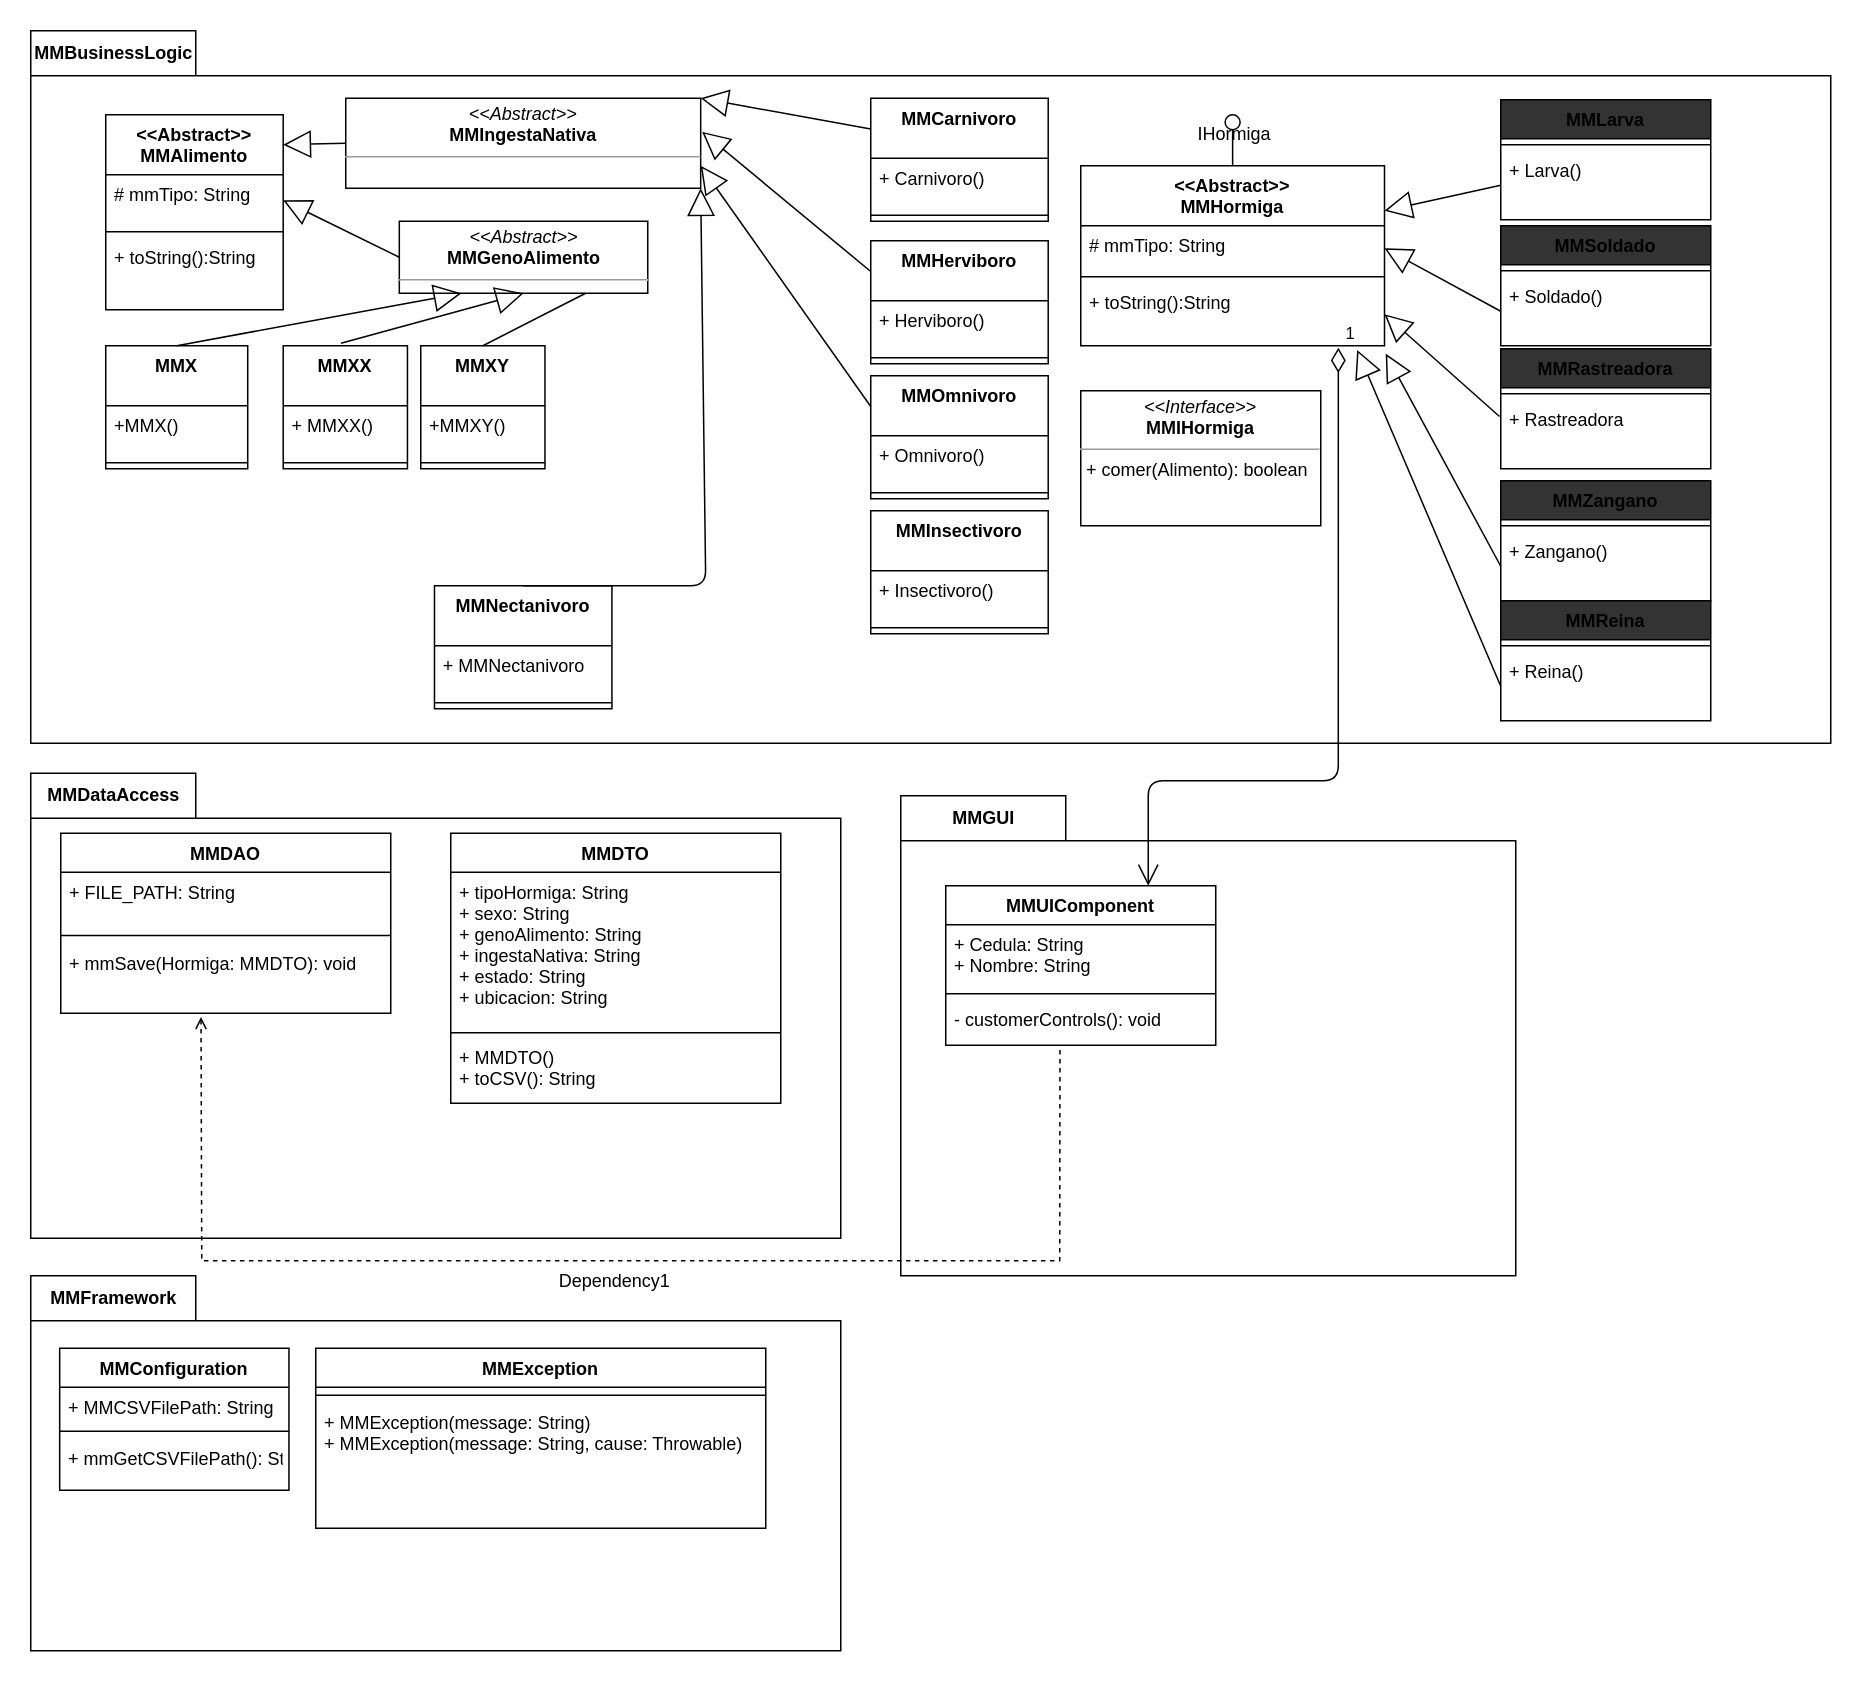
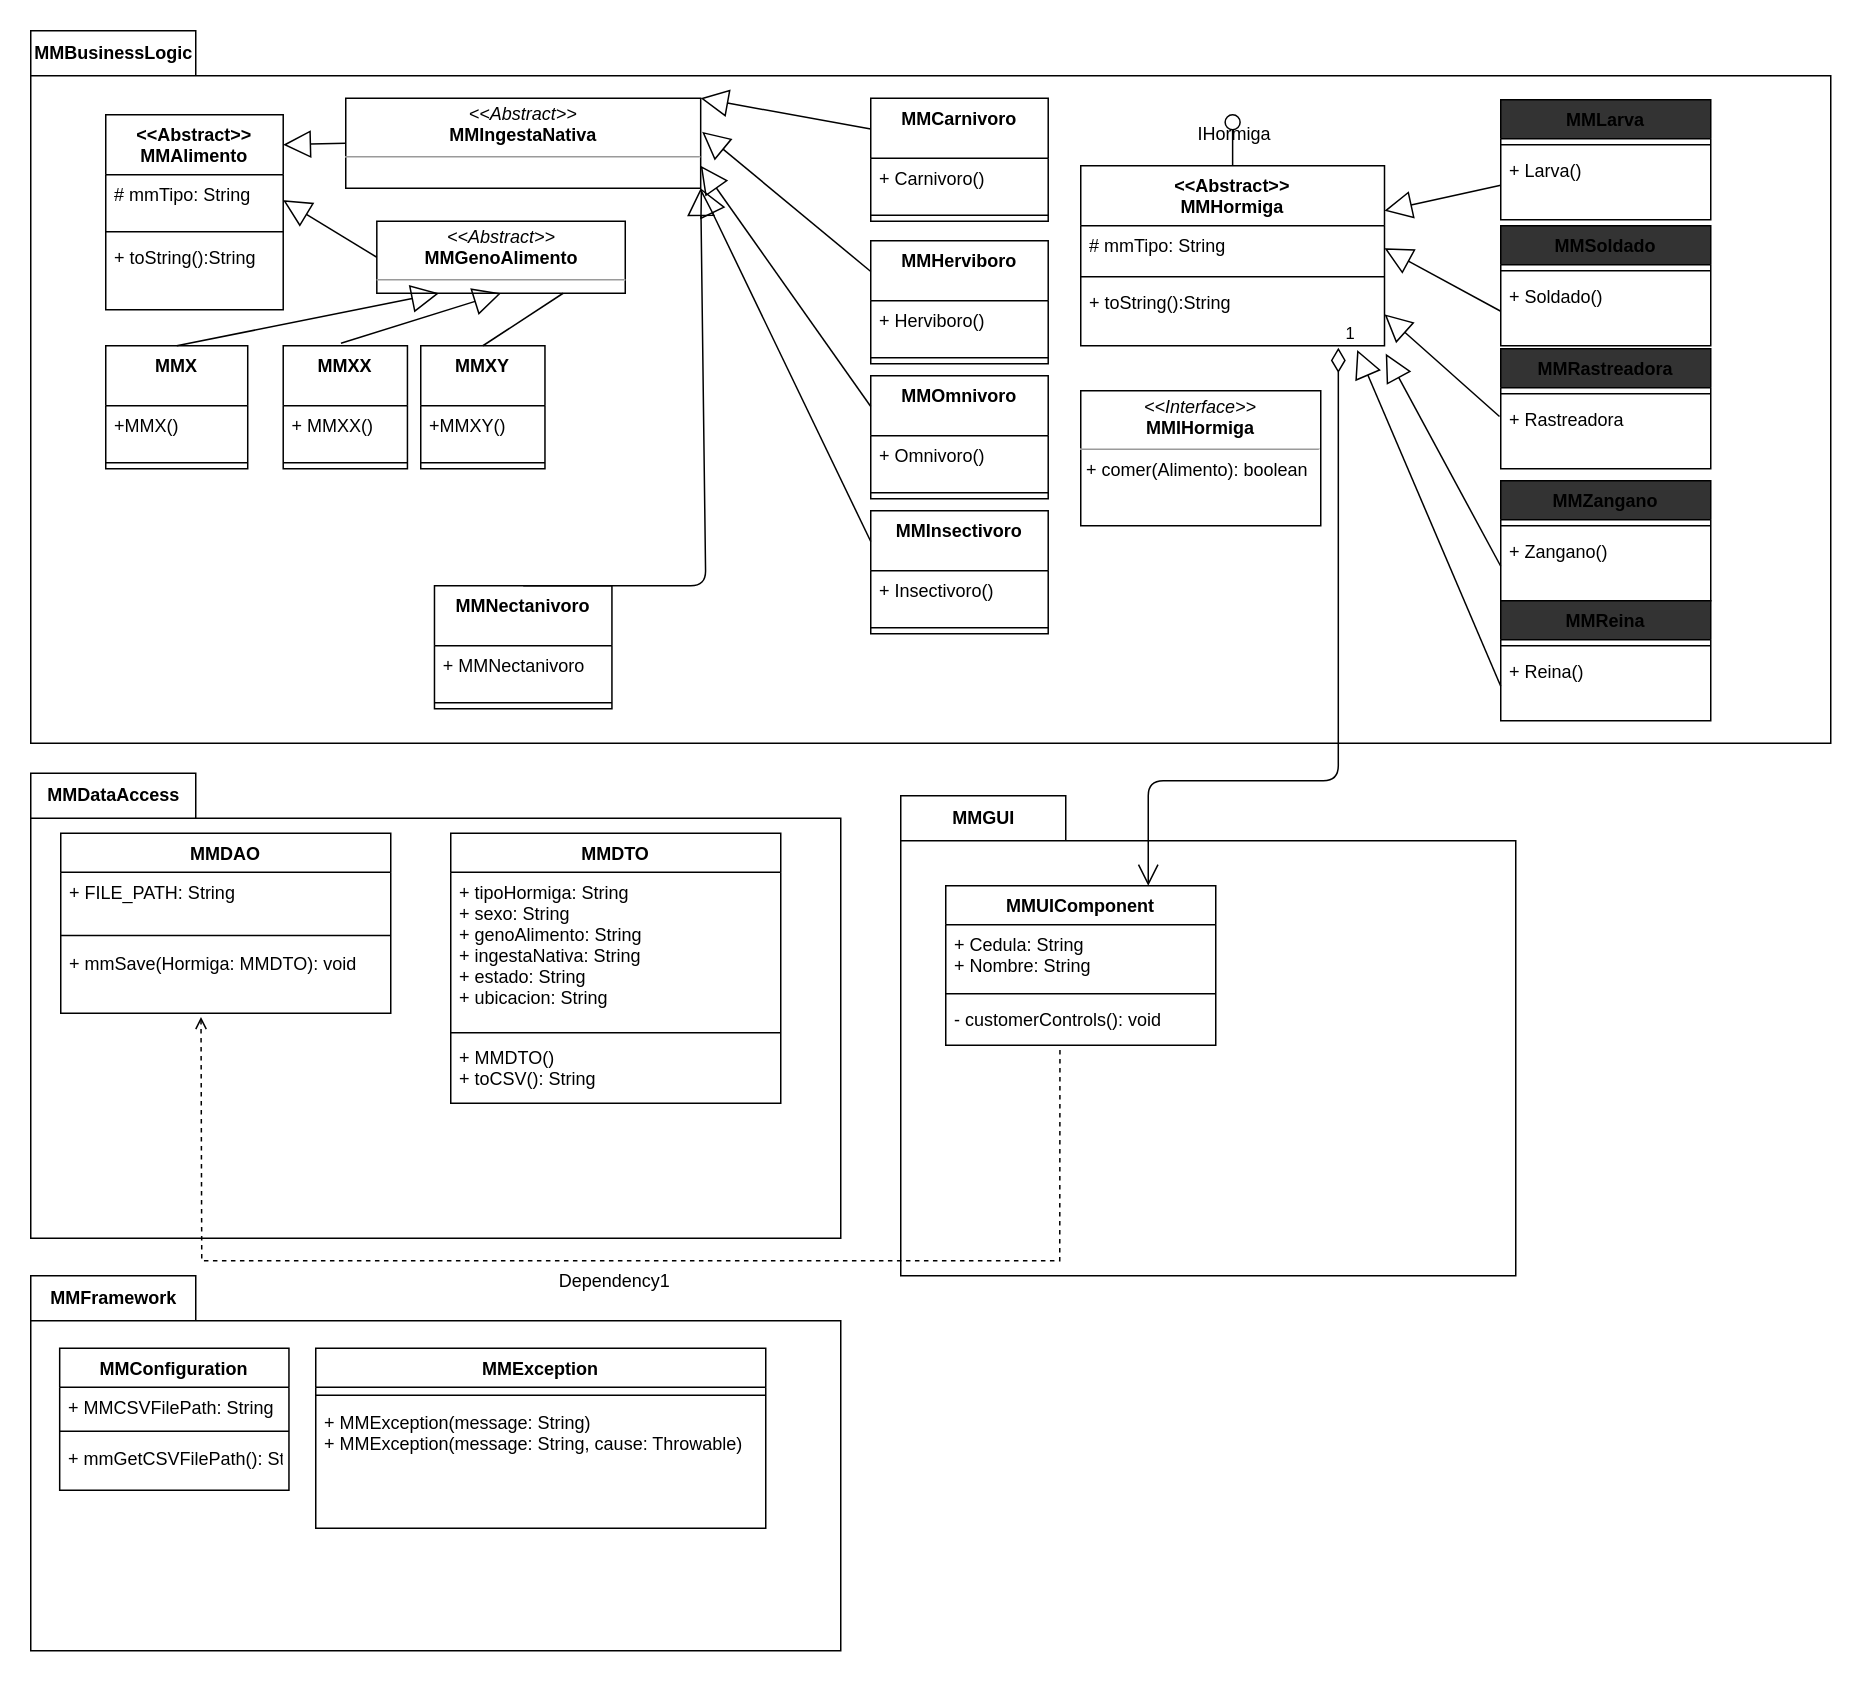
node "<<Abstract>> MMGenoAlimento": moved (524, 257) -> (501, 257)
edge "MMInsectivoro" -> "<<Abstract>> MMIngestaNativa": added
